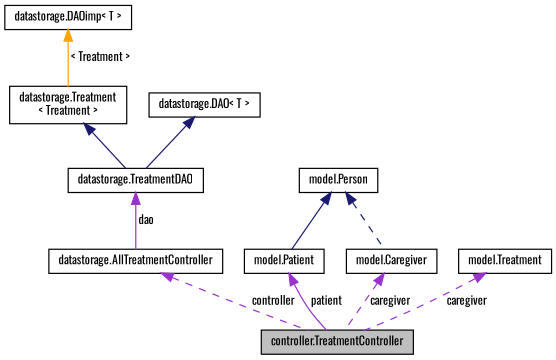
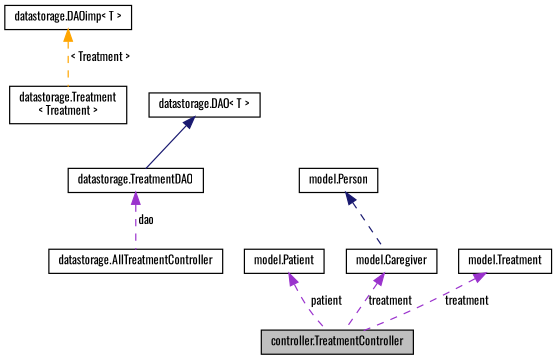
edge "datastorage.Treatment < Treatment >" -> "datastorage.DAOimp< T >": style solid -> dashed
edge "datastorage.TreatmentDAO" -> "datastorage.Treatment < Treatment >": removed
edge "model.Patient" -> "model.Person": removed
edge "datastorage.AllTreatmentController" -> "datastorage.TreatmentDAO": style solid -> dashed
edge "controller.TreatmentController" -> "model.Caregiver": label " caregiver" -> " treatment"
edge "controller.TreatmentController" -> "model.Treatment": label " caregiver" -> " treatment"
edge "controller.TreatmentController" -> "datastorage.AllTreatmentController": removed, label "controller"
edge "controller.TreatmentController" -> "model.Patient": style solid -> dashed
